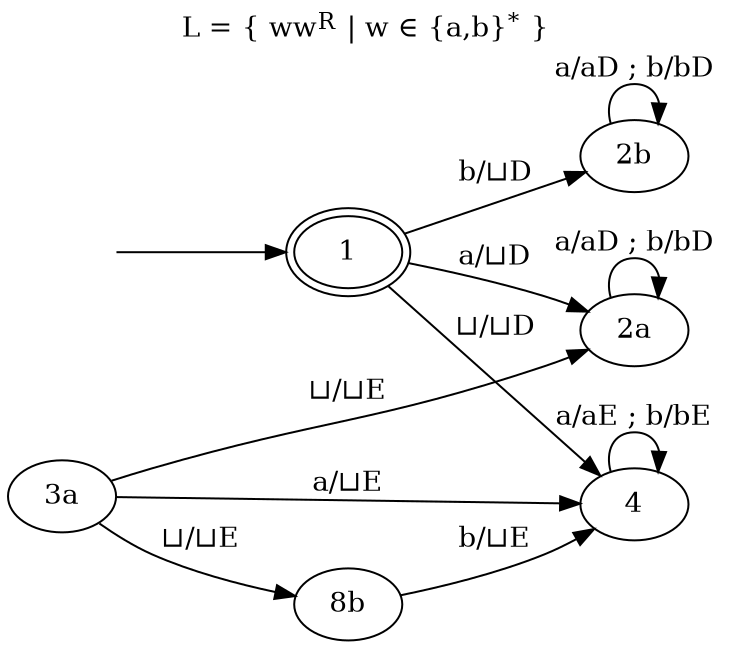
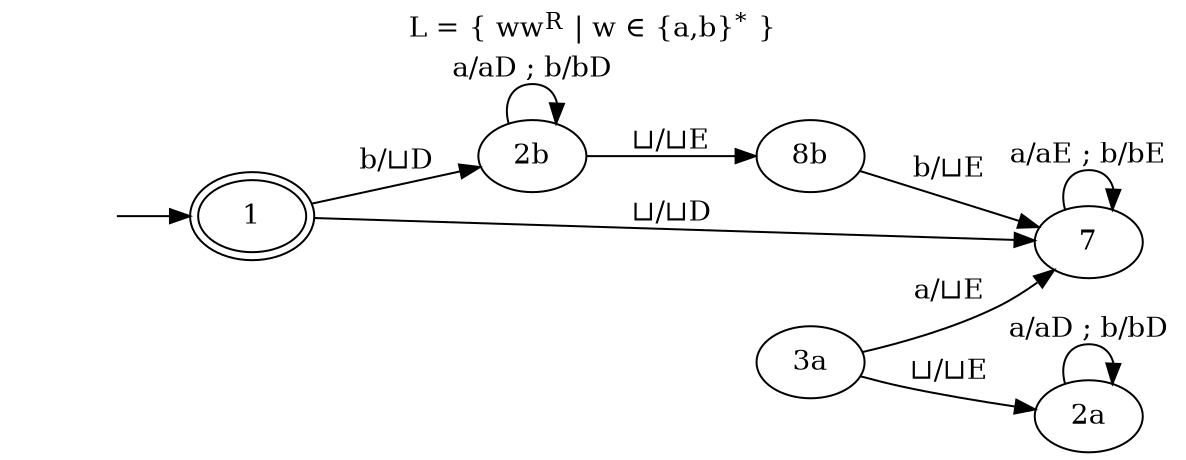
edge "1" -> "2a": removed, label "a/⊔D"
node "4": label "4" -> "7"
edge "3a" -> "8b": now "2b" -> "8b"
